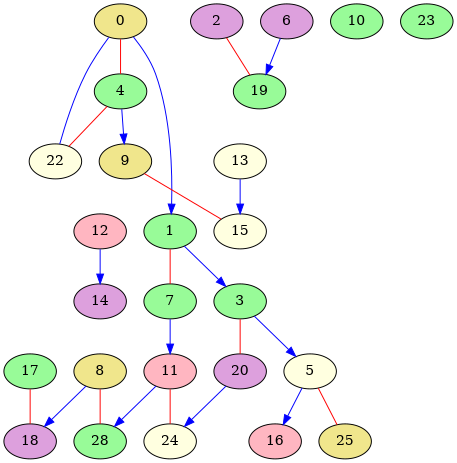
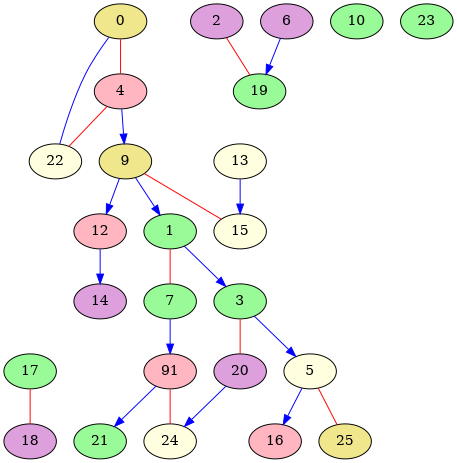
node "4": fillcolor palegreen -> lightpink
edge "0" -> "1": now "9" -> "1"
edge "9" -> "12": added
node "8": removed
node "11": label "11" -> "91"
node "28": label "28" -> "21"
